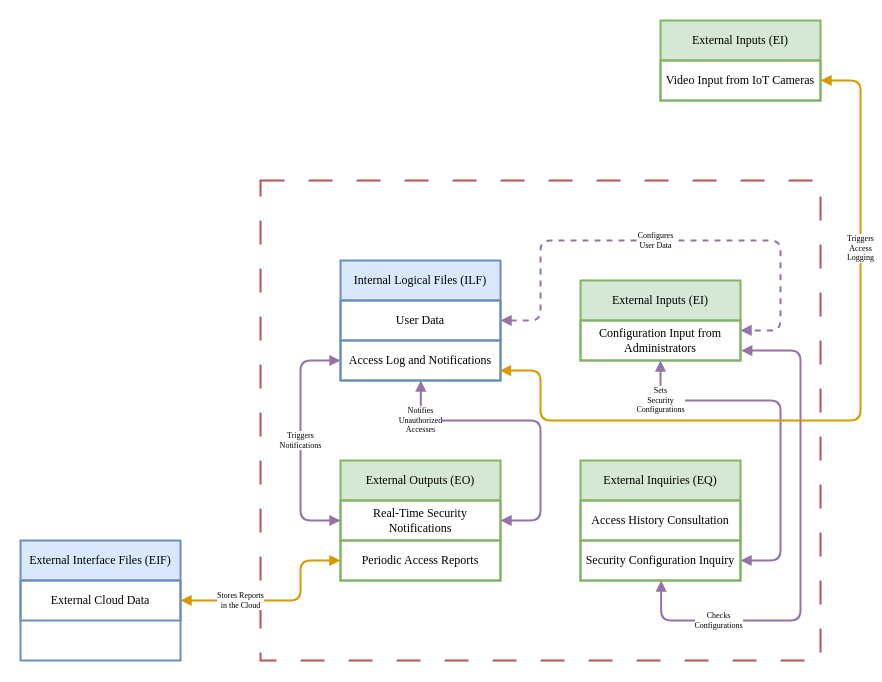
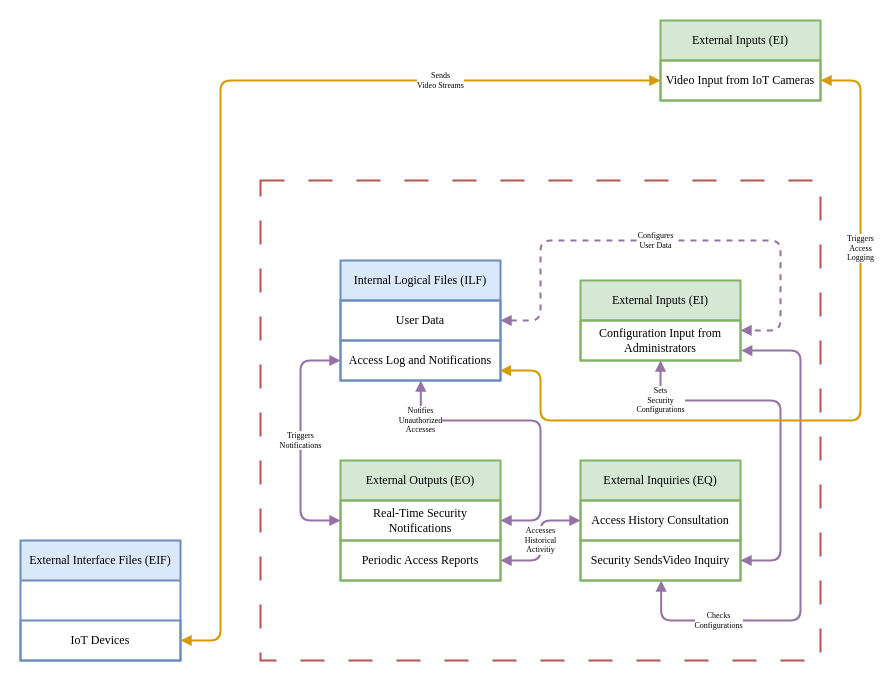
edge "Video Input from IoT Cameras" -- "IoT Devices": added, label "SendsVideo Streams"
edge "Access History Consultation" -- "Periodic Access Reports": added, label "AccessesHistoricalActivitiy"
node "Security Configuration Inquiry": label "Security Configuration Inquiry" -> "Security SendsVideo Inquiry"
node "External Cloud Data": removed
edge "Periodic Access Reports" -- "External Cloud Data": removed, label "Stores Reportsin the Cloud"
node "IoT Devices": added
